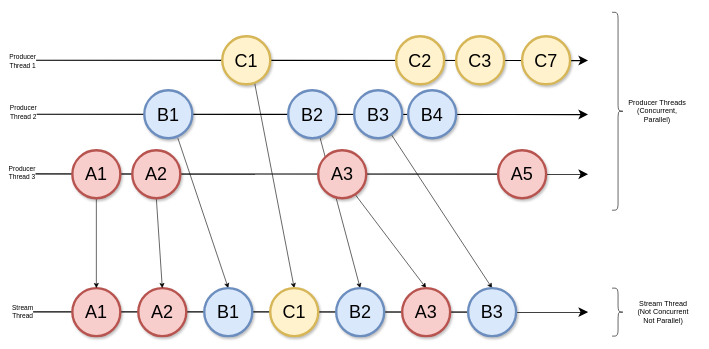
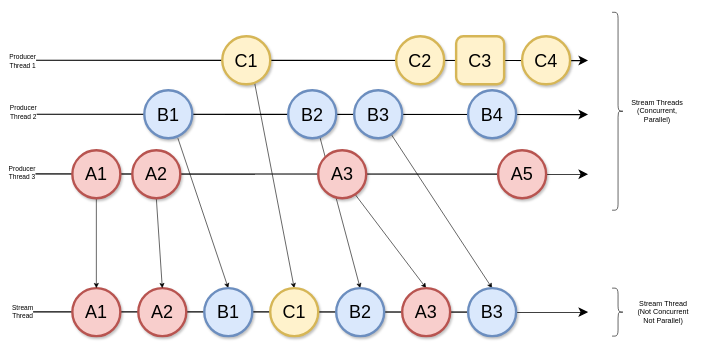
node "C3": shape ellipse -> rounded rectangle
node "C7": label "C7" -> "C4"
node "Producer Threads (Concurrent, Parallel)": label "Producer Threads (Concurrent, Parallel)" -> "Stream Threads (Concurrent, Parallel)"
node "B4": moved (432, 114) -> (492, 114)
